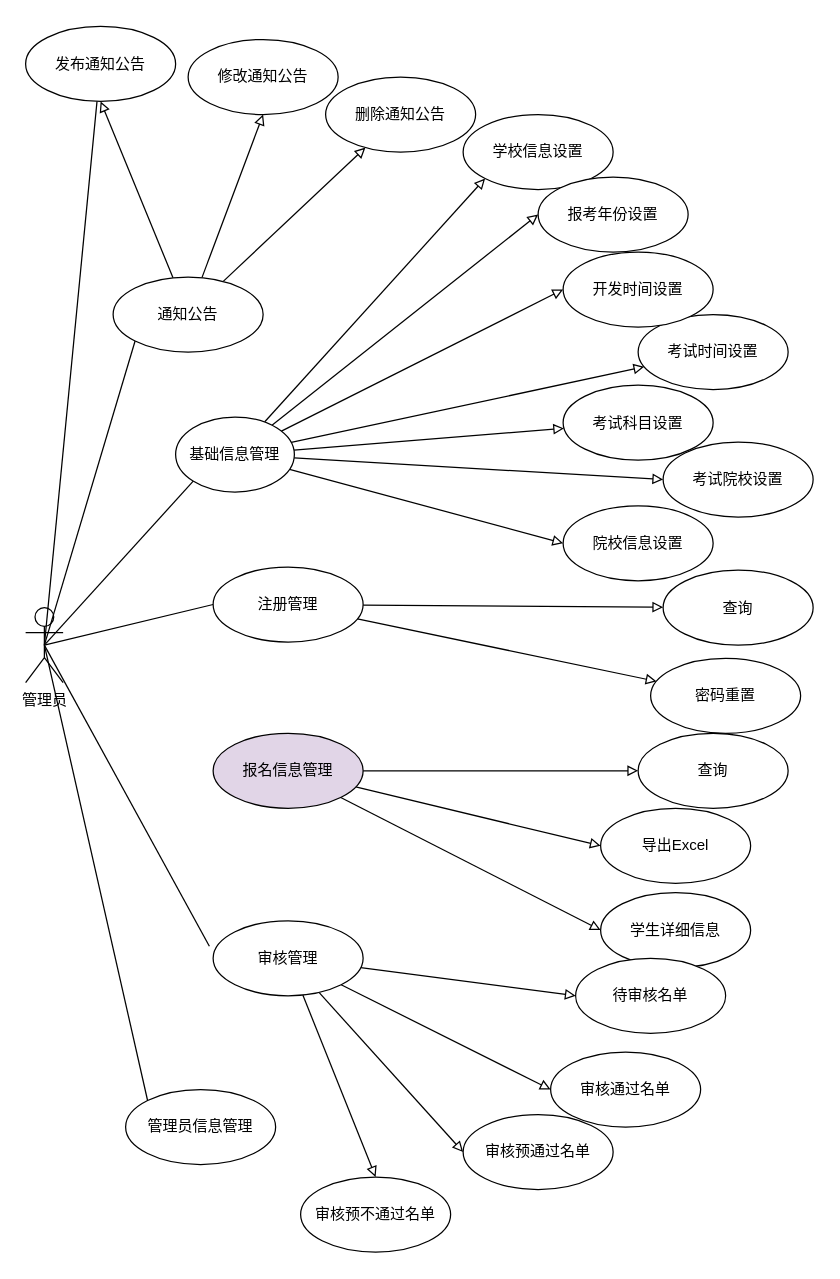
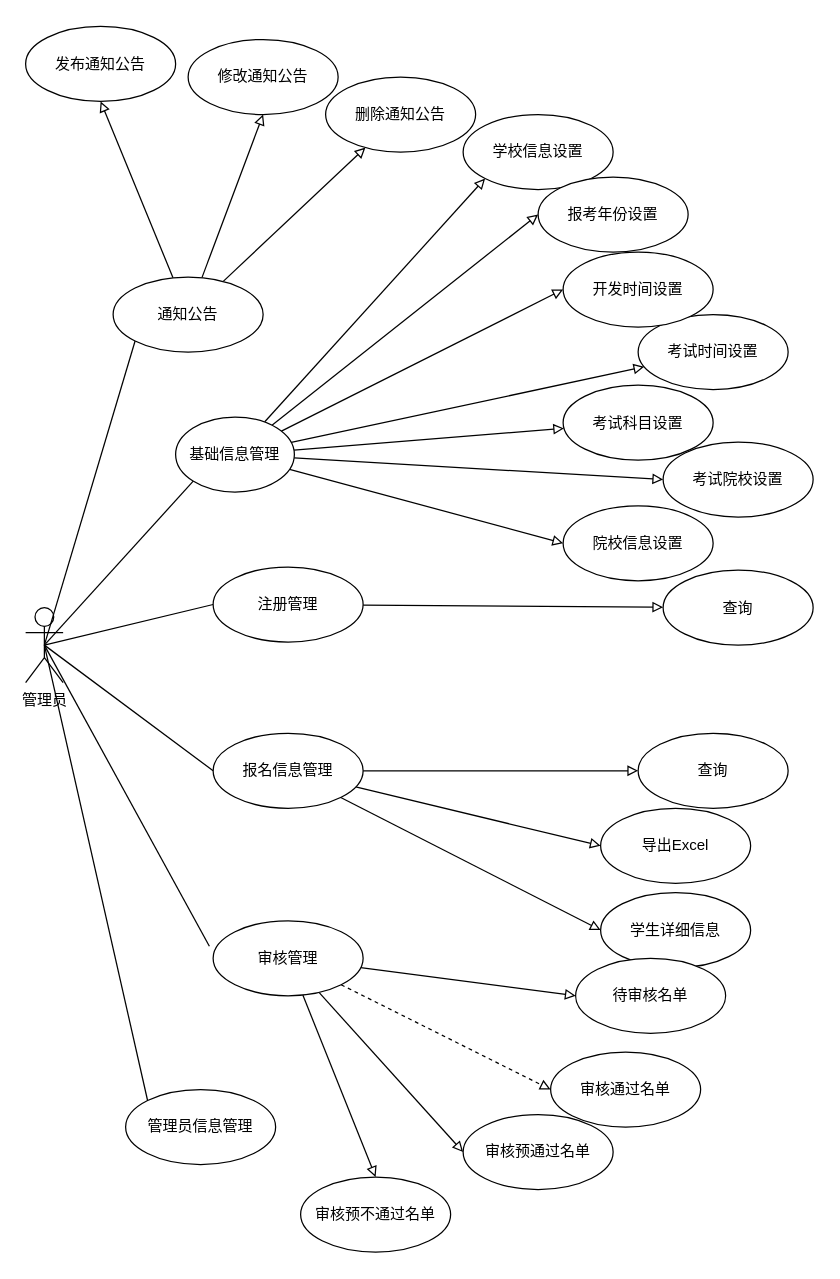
edge "发布通知公告" -- "管理员": now "报名信息管理" -- "管理员"
edge "注册管理" -> "密码重置": removed
node "密码重置": removed
node "报名信息管理": fillcolor #e1d5e7 -> #ffffff
edge "审核管理" -> "审核通过名单": style solid -> dashed
